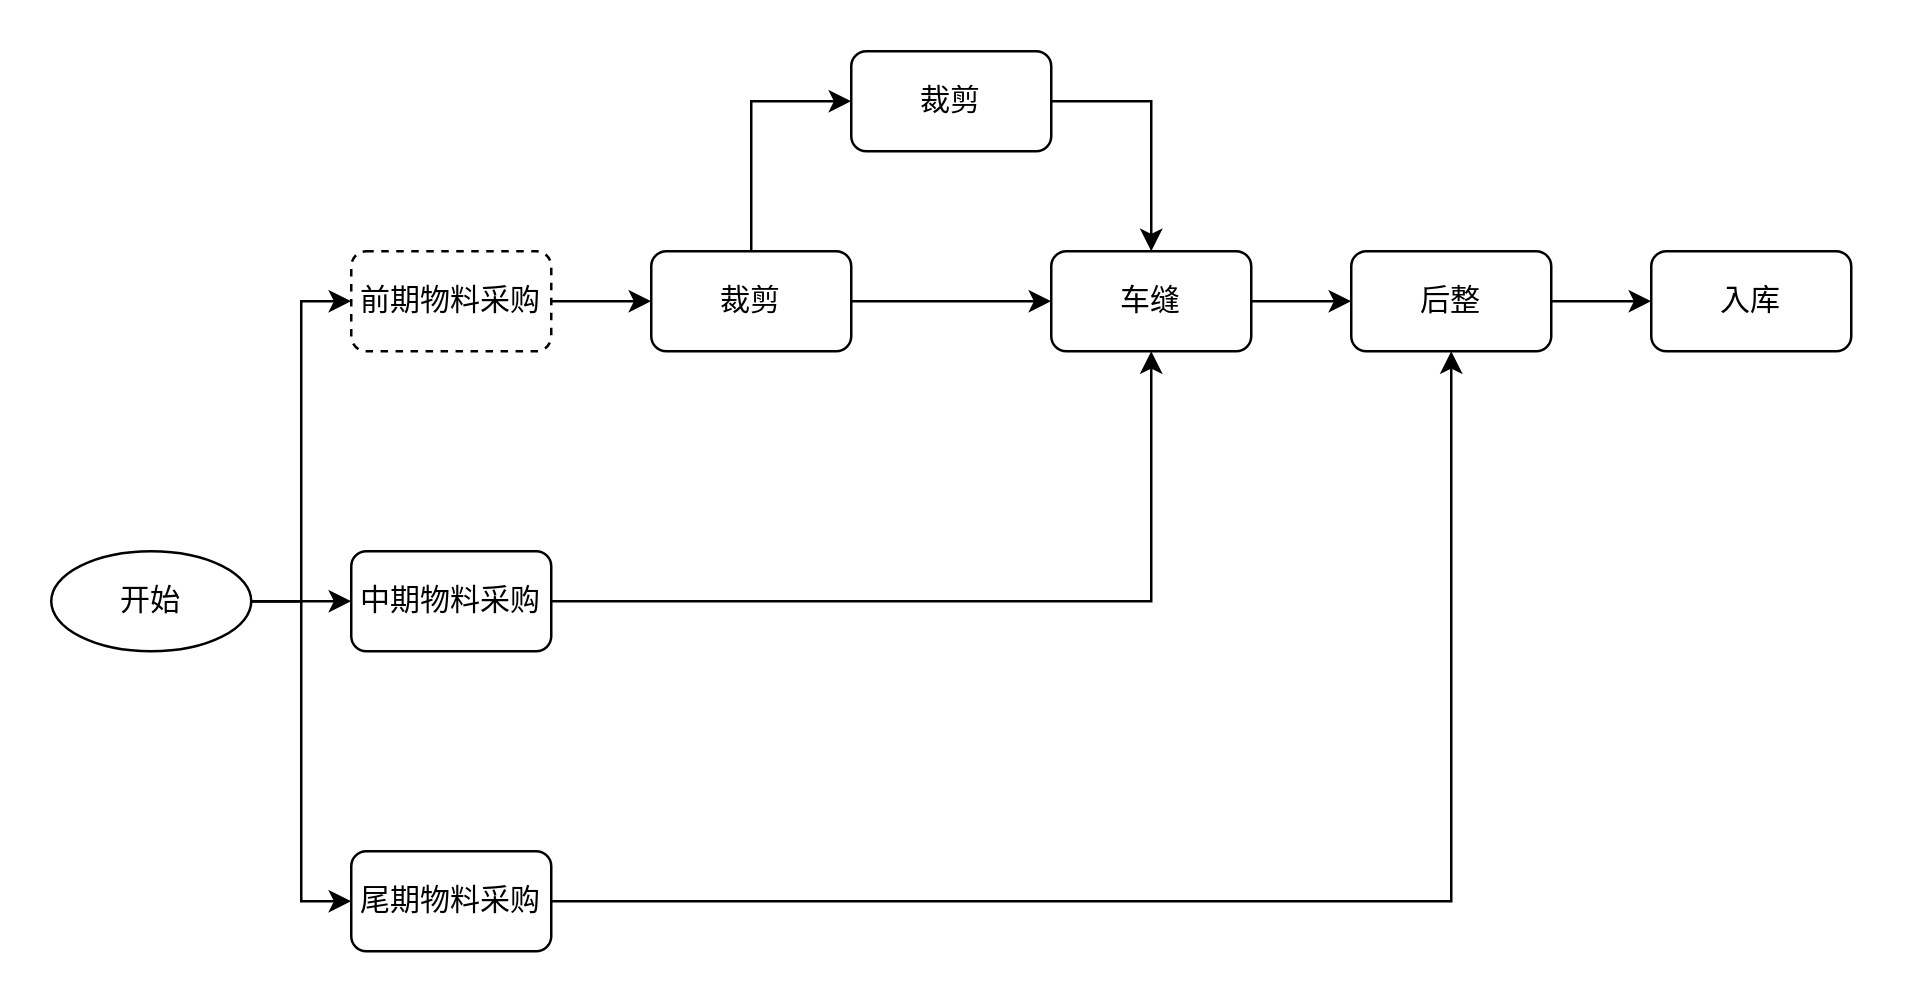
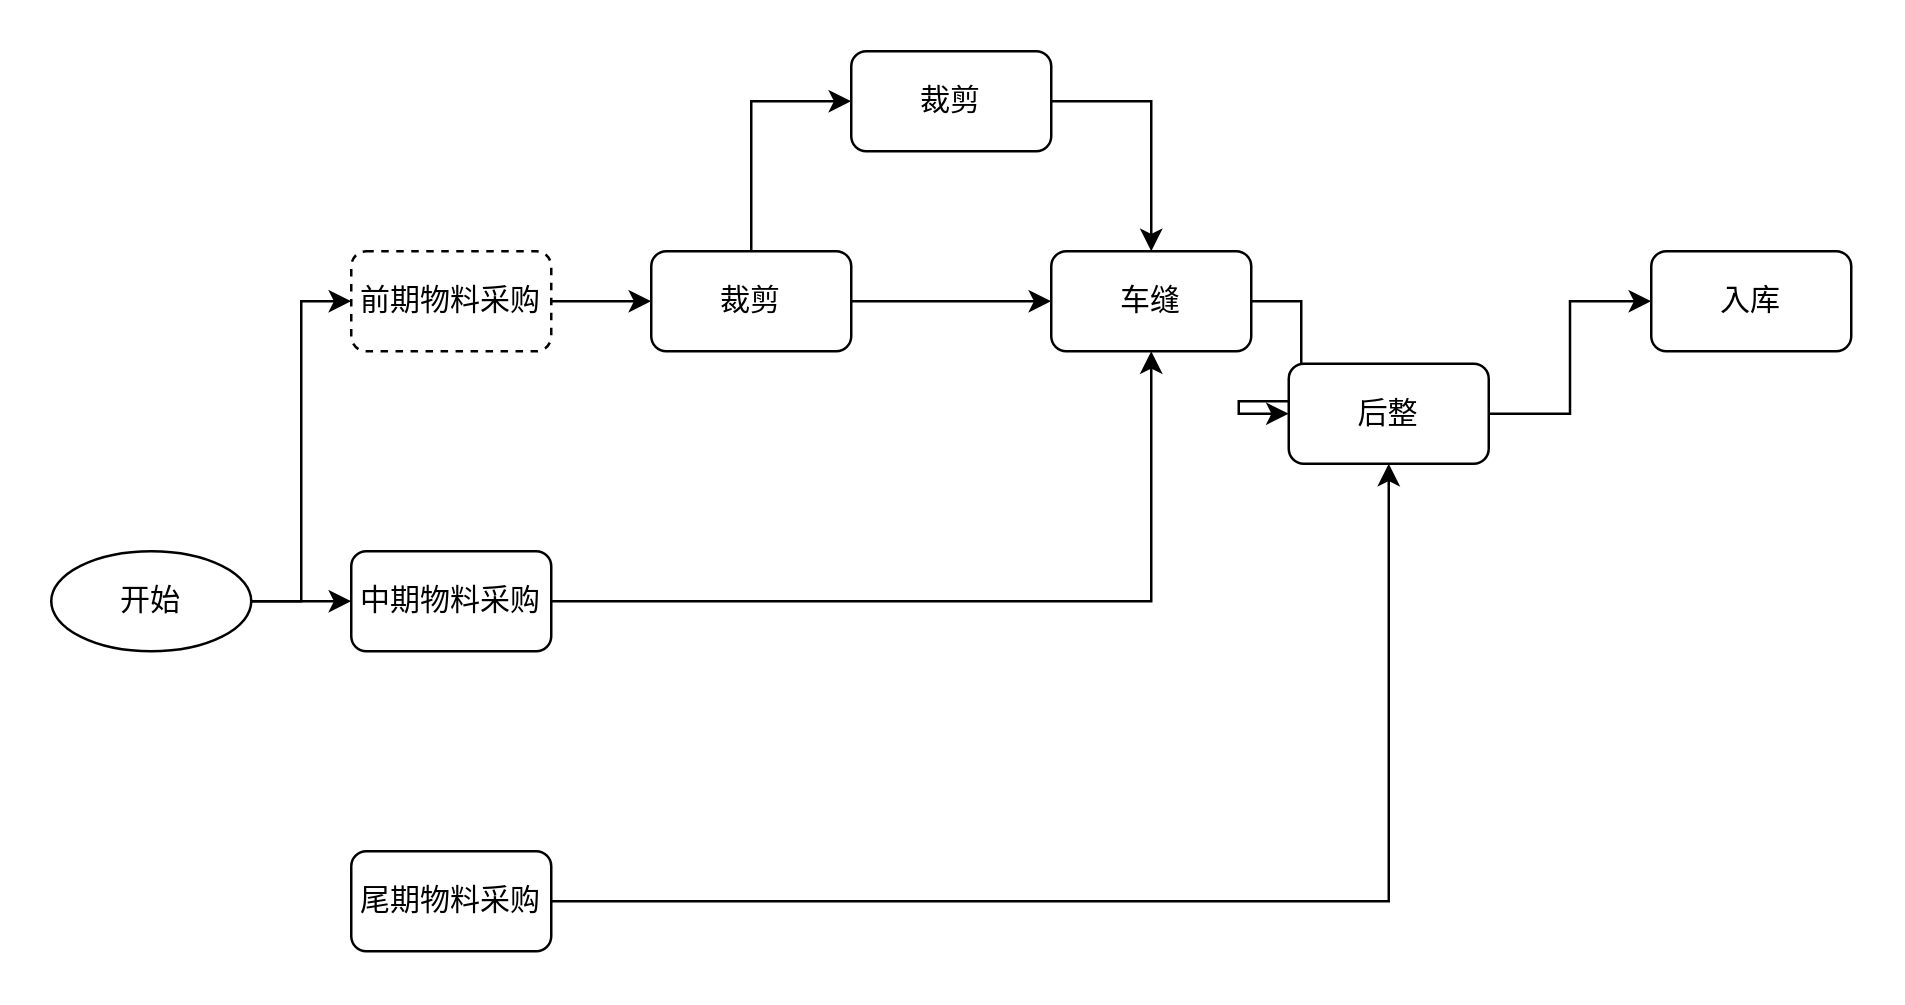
node "后整": moved (1451, 301) -> (1389, 414)
edge "开始" -> "尾期物料采购": removed
